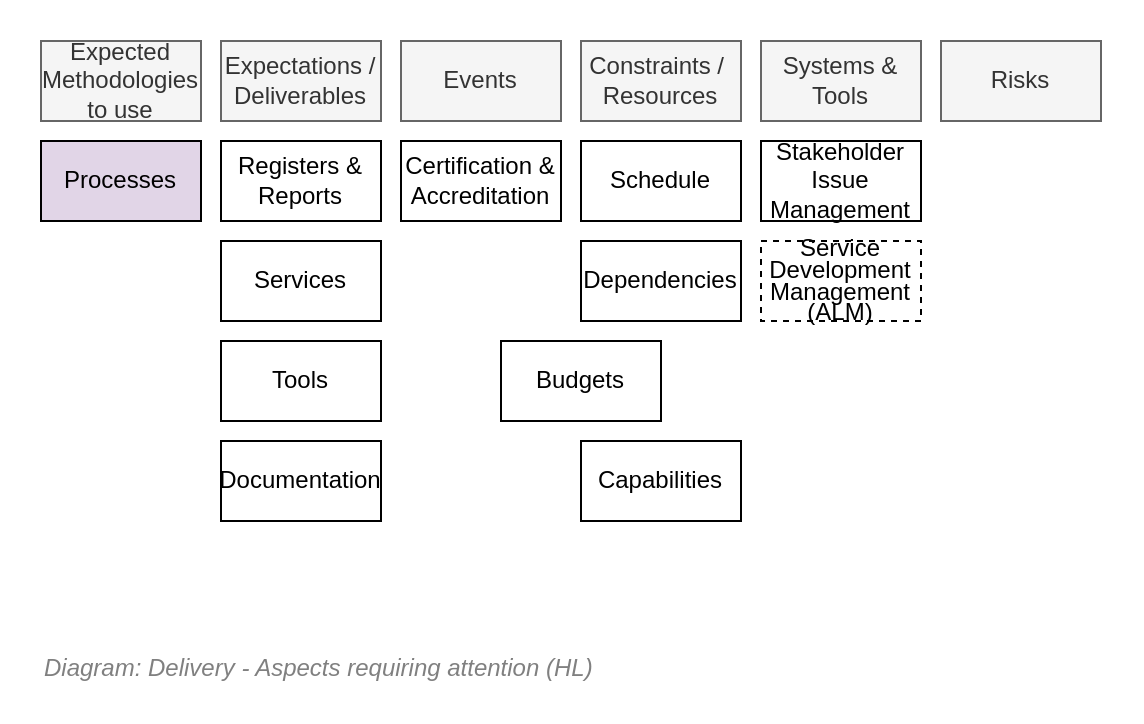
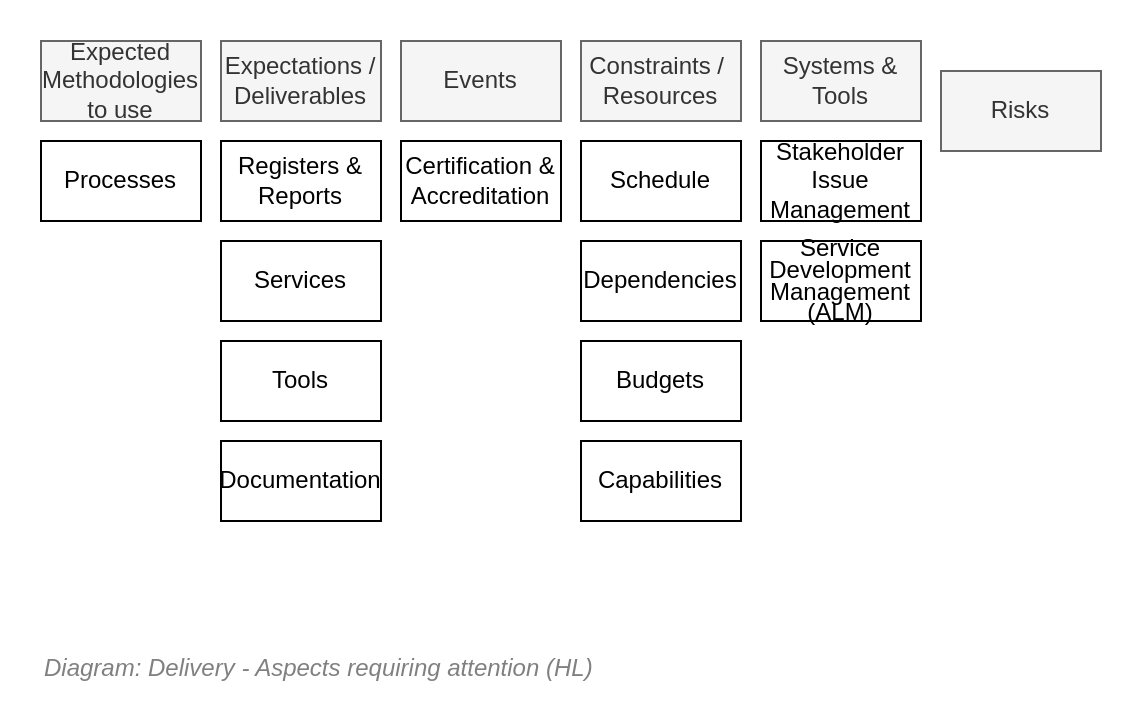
node "Risks": moved (1021, 81) -> (1021, 111)
node "Processes": fillcolor #e1d5e7 -> #ffffff
node "Service Development Management (ALM)": style dashed -> solid
node "Budgets": moved (581, 381) -> (661, 381)
